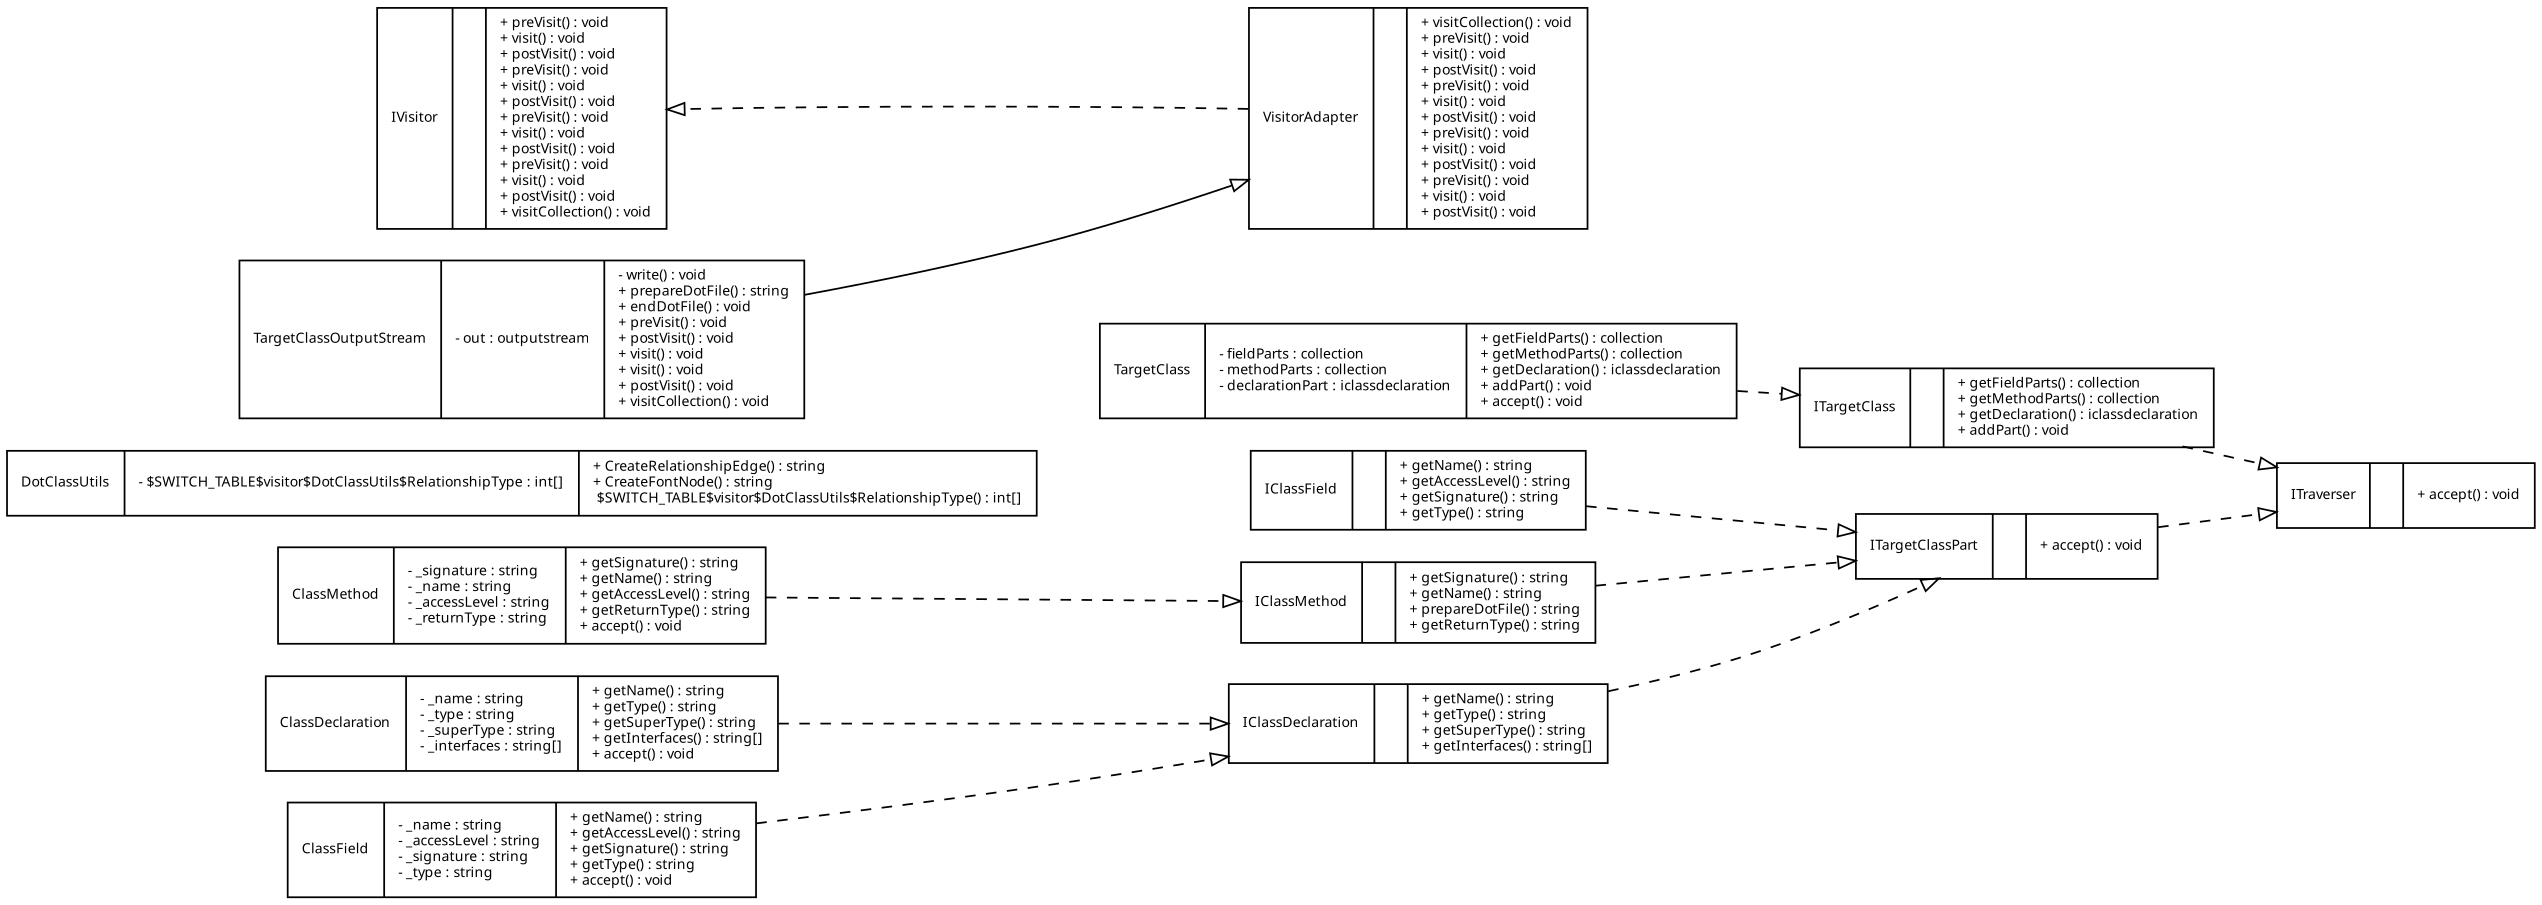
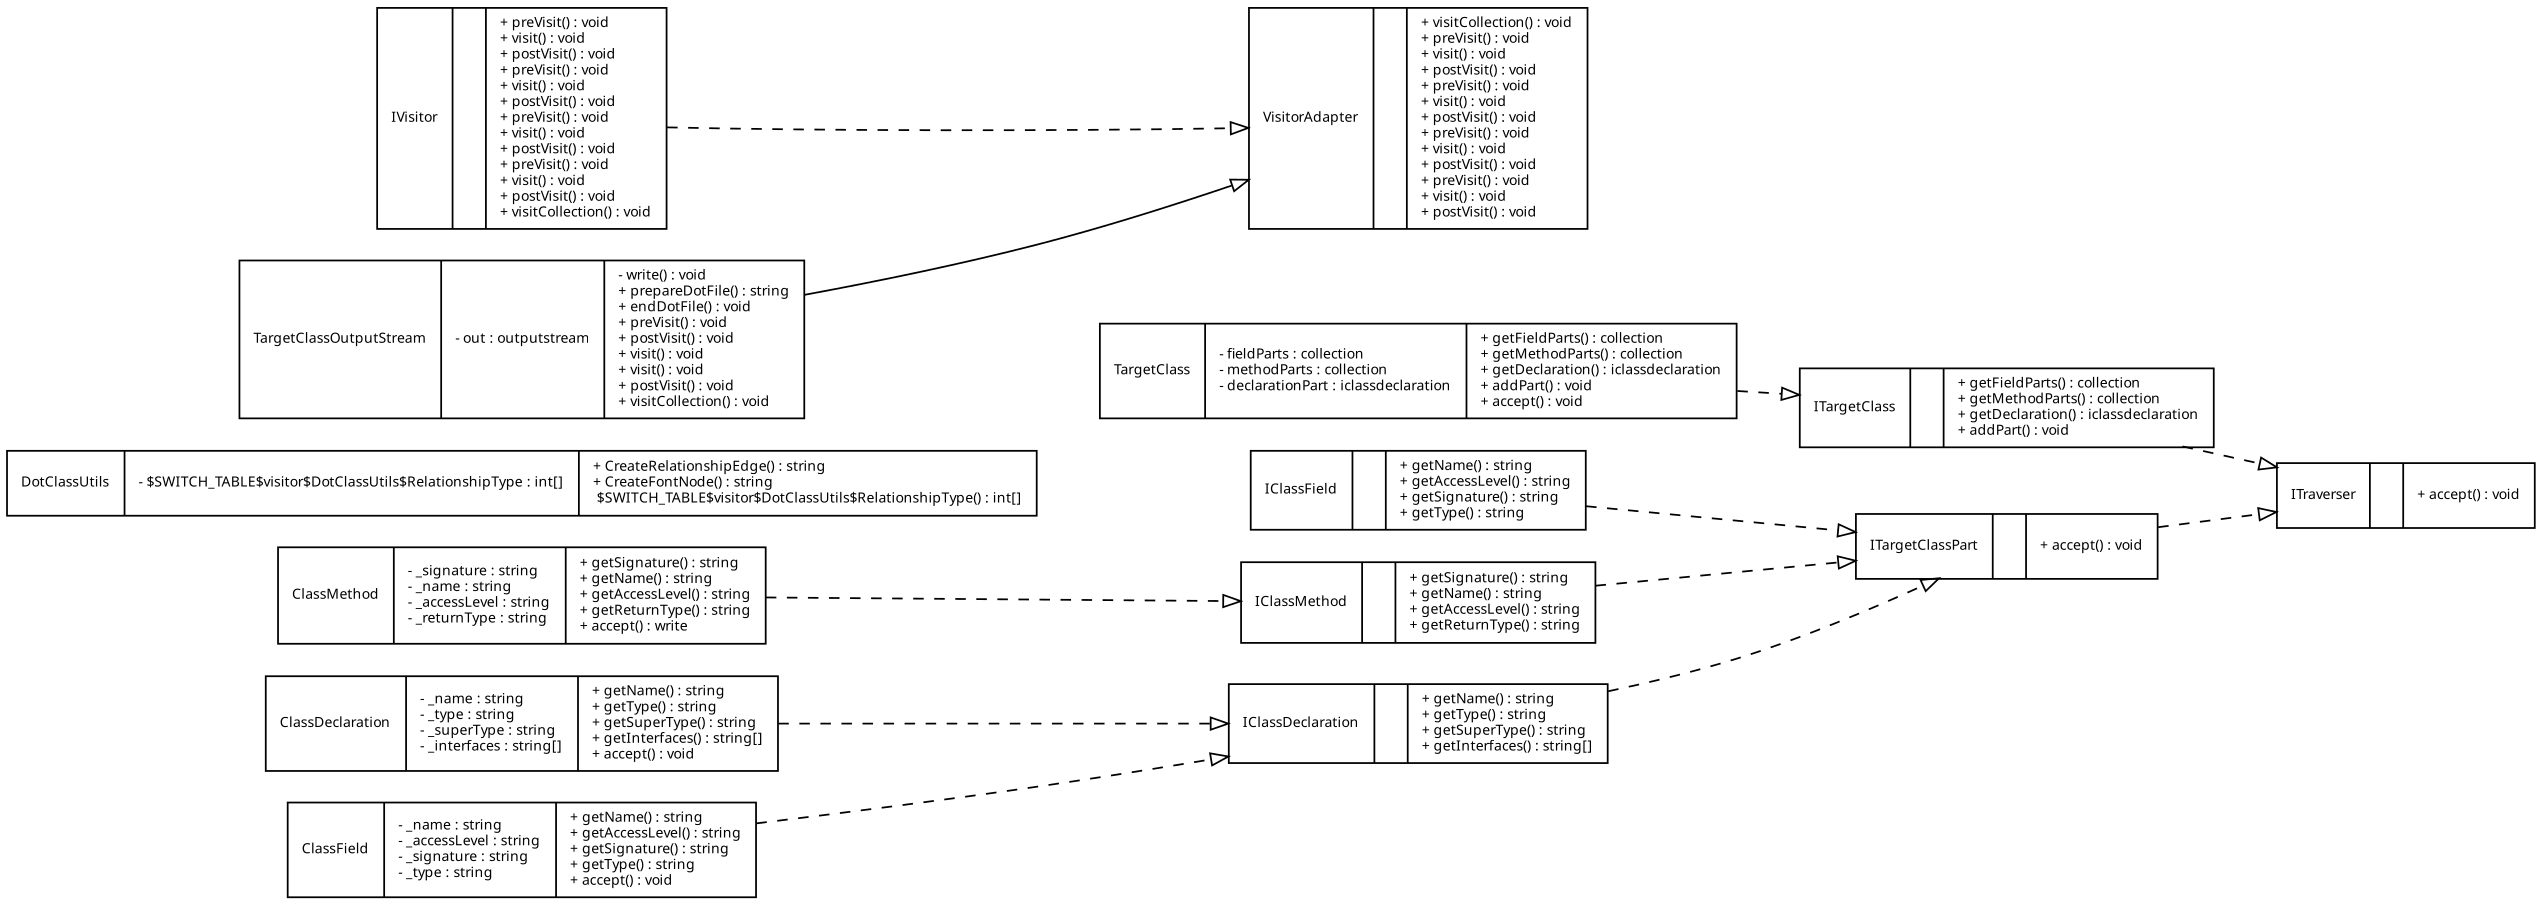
edge "VisitorAdapter" -> "IVisitor": reversed
node "IClassMethod": text "+ prepareDotFile() : string" -> "+ getAccessLevel() : string"
node "ClassMethod": text "+ accept() : void" -> "+ accept() : write"
